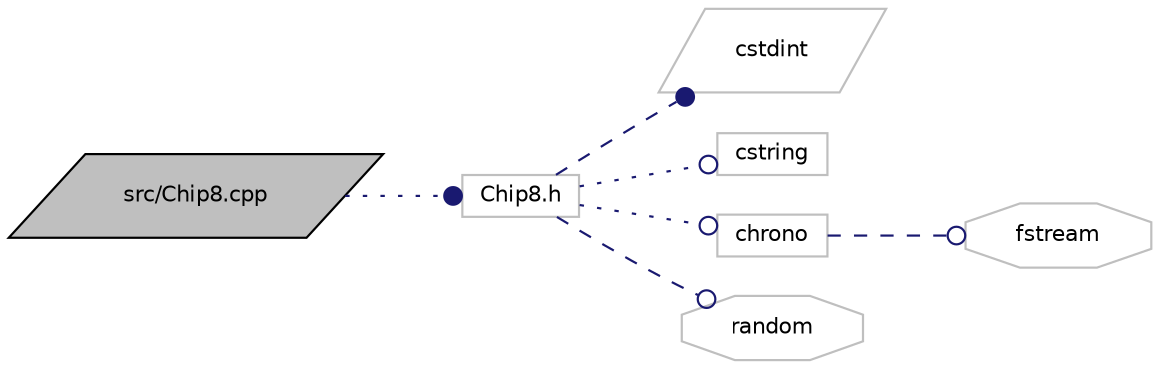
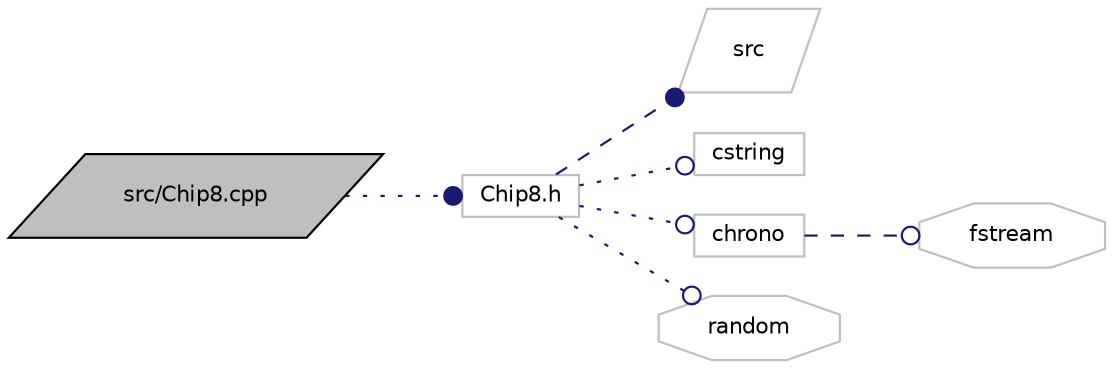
node "cstdint": label "cstdint" -> "src"
edge "Chip8.h" -> "random": style dashed -> dotted
